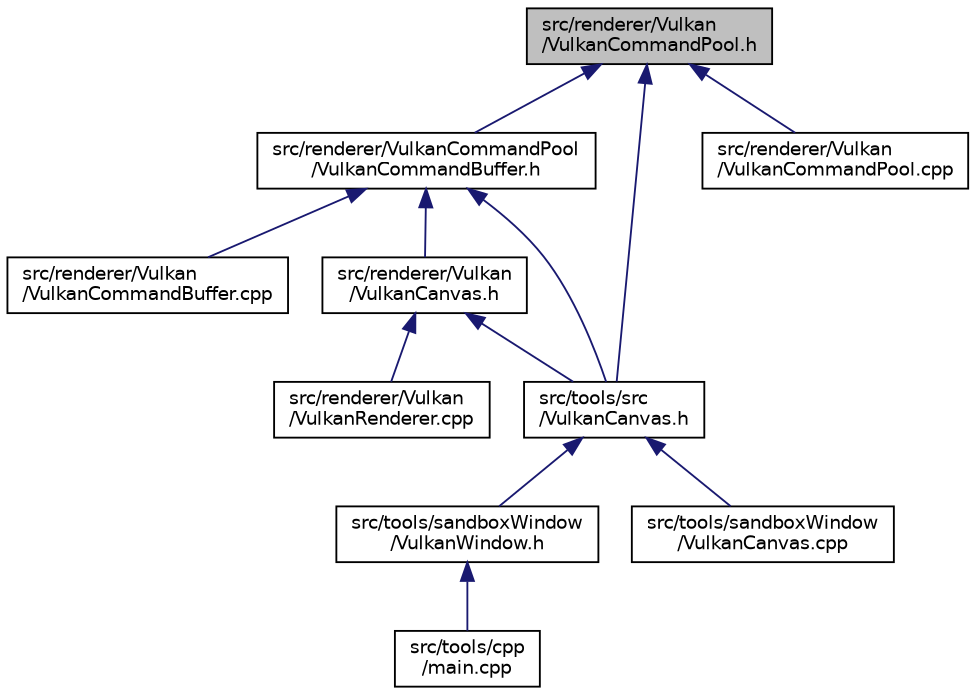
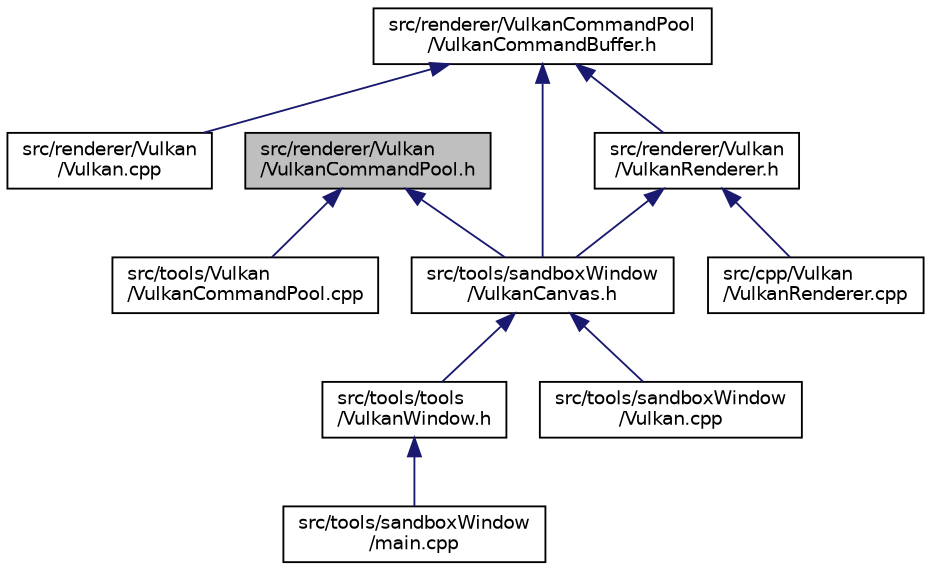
edge "src/renderer/VulkanCommandPool /VulkanCommandBuffer.h" -> "src/renderer/Vulkan /VulkanCommandPool.h": removed
node "src/renderer/Vulkan /VulkanCommandPool.cpp": label "src/renderer/Vulkan /VulkanCommandPool.cpp" -> "src/tools/Vulkan /VulkanCommandPool.cpp"
node "src/renderer/Vulkan /VulkanCommandBuffer.cpp": label "src/renderer/Vulkan /VulkanCommandBuffer.cpp" -> "src/renderer/Vulkan /Vulkan.cpp"
node "src/renderer/Vulkan /VulkanCanvas.h": label "src/renderer/Vulkan /VulkanCanvas.h" -> "src/renderer/Vulkan /VulkanRenderer.h"
node "src/renderer/Vulkan /VulkanRenderer.cpp": label "src/renderer/Vulkan /VulkanRenderer.cpp" -> "src/cpp/Vulkan /VulkanRenderer.cpp"
node "src/tools/src /VulkanCanvas.h": label "src/tools/src /VulkanCanvas.h" -> "src/tools/sandboxWindow /VulkanCanvas.h"
node "src/tools/sandboxWindow /VulkanWindow.h": label "src/tools/sandboxWindow /VulkanWindow.h" -> "src/tools/tools /VulkanWindow.h"
node "src/tools/sandboxWindow /VulkanCanvas.cpp": label "src/tools/sandboxWindow /VulkanCanvas.cpp" -> "src/tools/sandboxWindow /Vulkan.cpp"
node "src/tools/cpp /main.cpp": label "src/tools/cpp /main.cpp" -> "src/tools/sandboxWindow /main.cpp"
